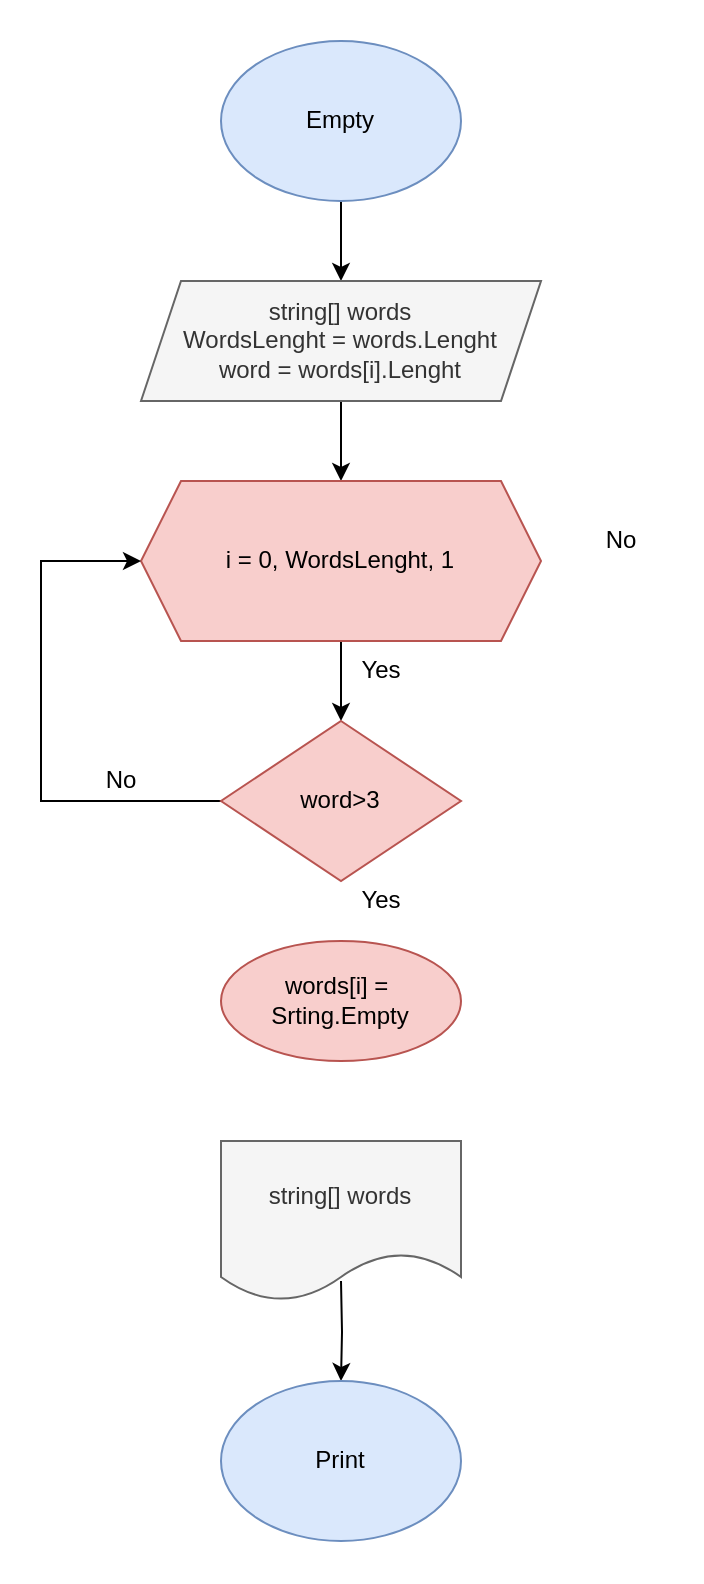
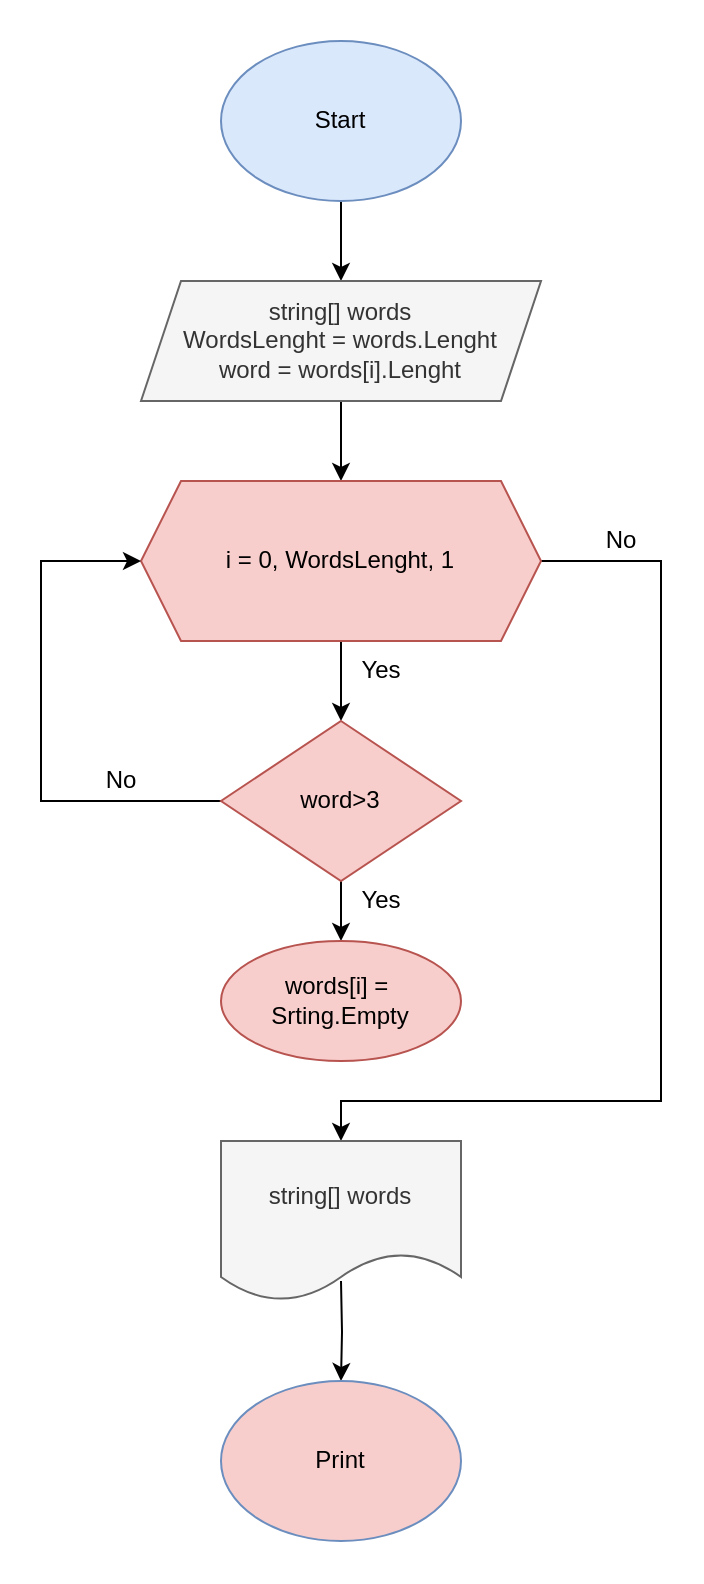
node "Empty": label "Empty" -> "Start"
edge "word>3" -> "words[i] = Srting.Empty": added
edge "i = 0, WordsLenght, 1" -> "string[] words": added
node "Print": fillcolor #dae8fc -> #f8cecc
